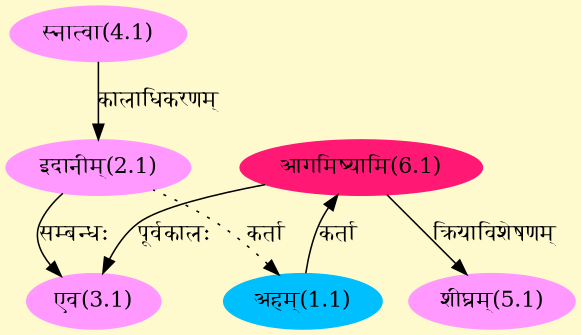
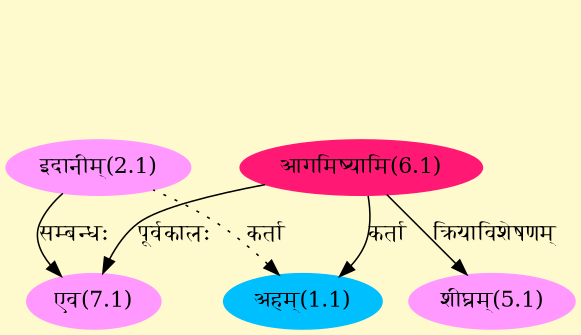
node "स्नात्वा(4.1)": removed
edge "अहम्(1.1)" -> "आगमिष्यामि(6.1)": reversed
node "एव(3.1)": label "एव(3.1)" -> "एव(7.1)"
